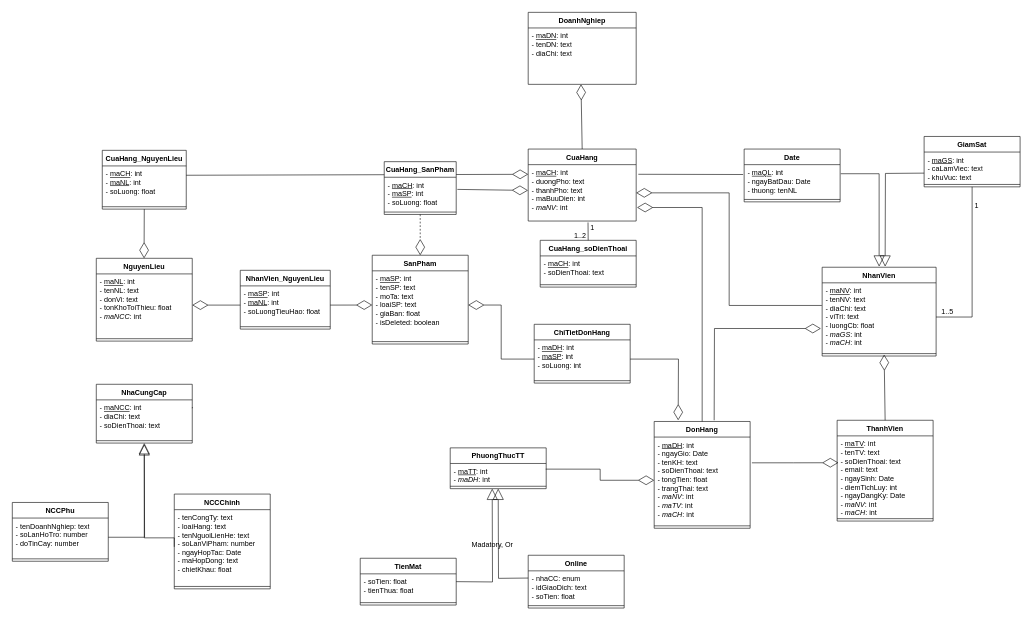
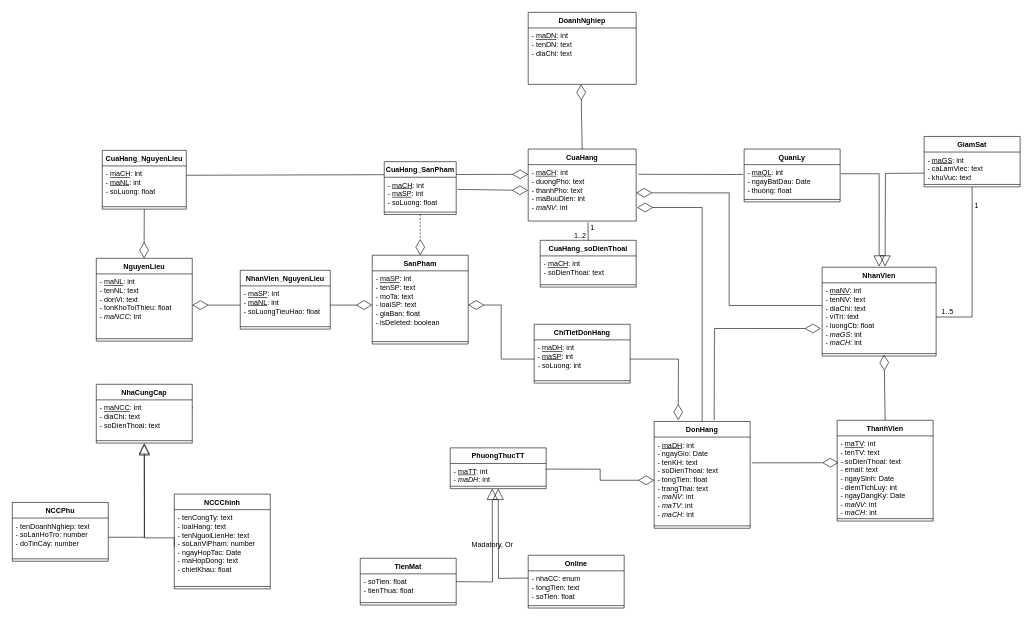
node "Date": label "Date" -> "QuanLy"
node "- maQL: int - ngayBatDau: Date - thuong: tenNL": label "- maQL: int - ngayBatDau: Date - thuong: tenNL" -> "- maQL: int - ngayBatDau: Date - thuong: float"
node "- nhaCC: enum - idGiaoDich: text - soTien: float": label "- nhaCC: enum - idGiaoDich: text - soTien: float" -> "- nhaCC: enum - tongTien: text - soTien: float"
